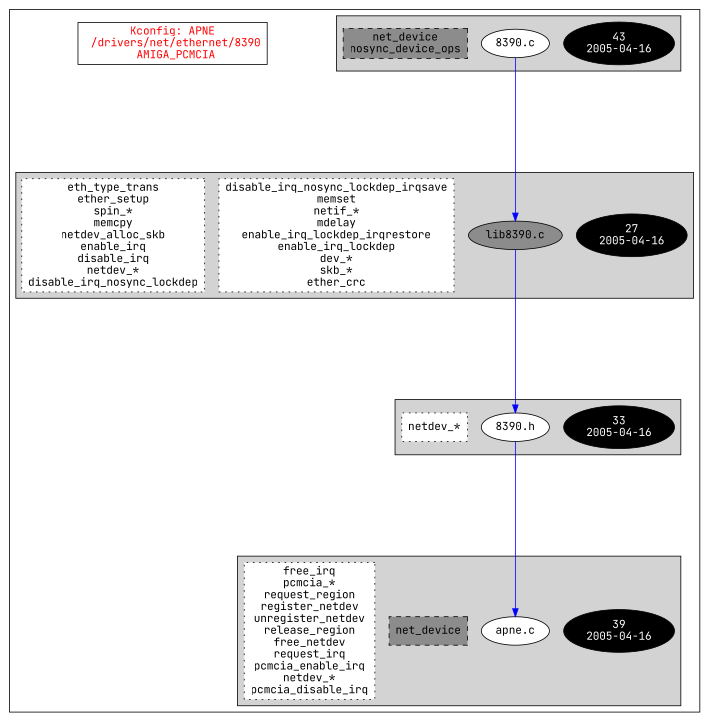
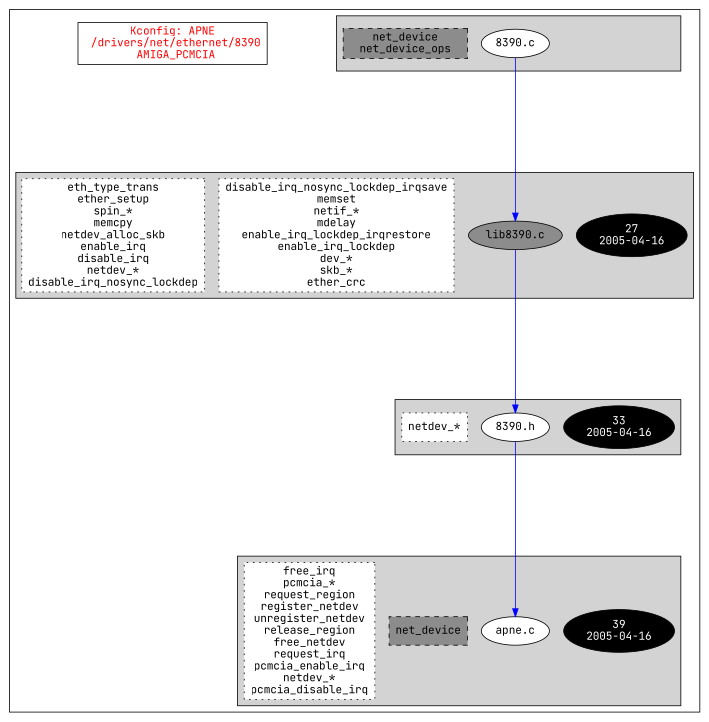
node "net_device nosync_device_ops": label "net_device nosync_device_ops" -> "net_device net_device_ops"
node "43 2005-04-16": removed
